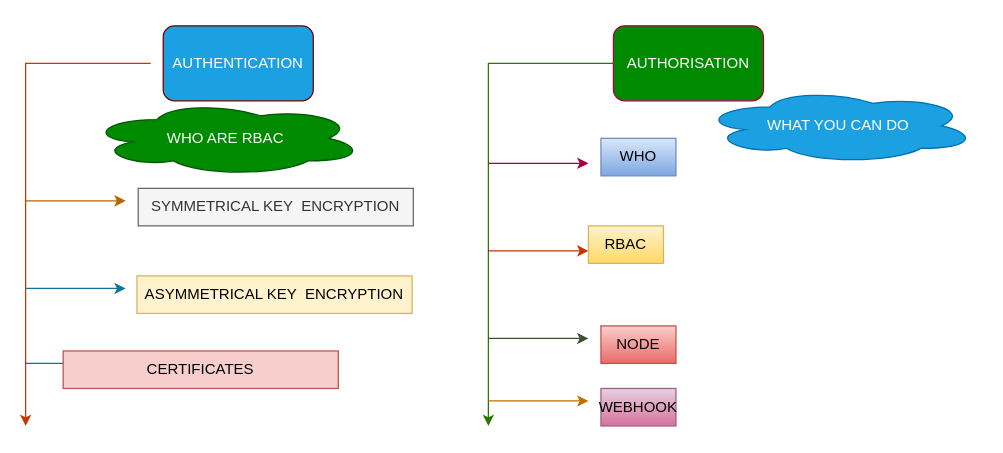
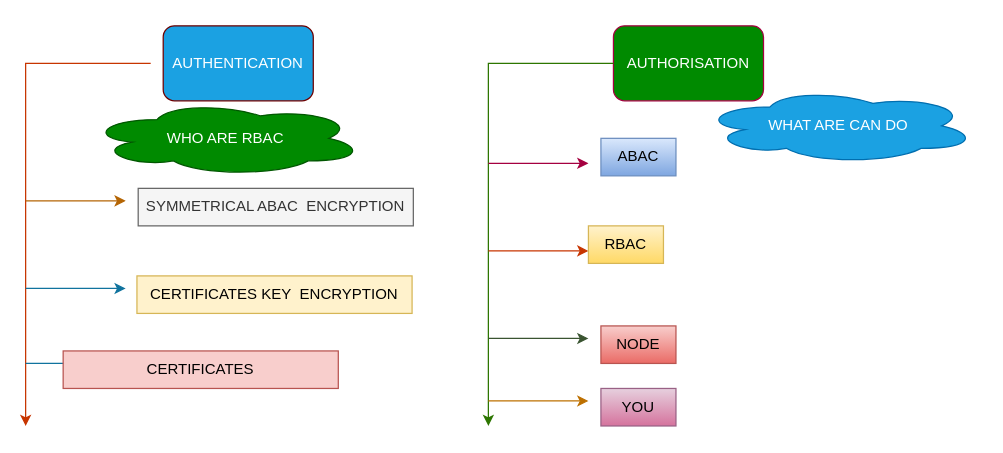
node "WHAT YOU CAN DO": label "WHAT YOU CAN DO" -> "WHAT ARE CAN DO"
node "WHO": label "WHO" -> "ABAC"
node "SYMMETRICAL KEY ENCRYPTION": label "SYMMETRICAL KEY ENCRYPTION" -> "SYMMETRICAL ABAC ENCRYPTION"
node "ASYMMETRICAL KEY ENCRYPTION": label "ASYMMETRICAL KEY ENCRYPTION" -> "CERTIFICATES KEY ENCRYPTION"
node "WEBHOOK": label "WEBHOOK" -> "YOU"
